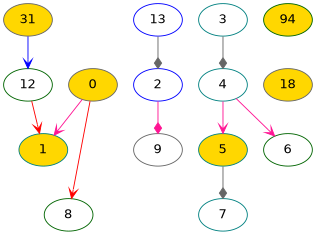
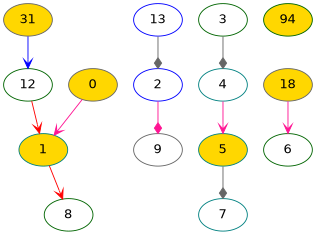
node "3": color teal -> darkgreen
edge "4" -> "6": now "18" -> "6"
edge "0" -> "8": now "1" -> "8"
